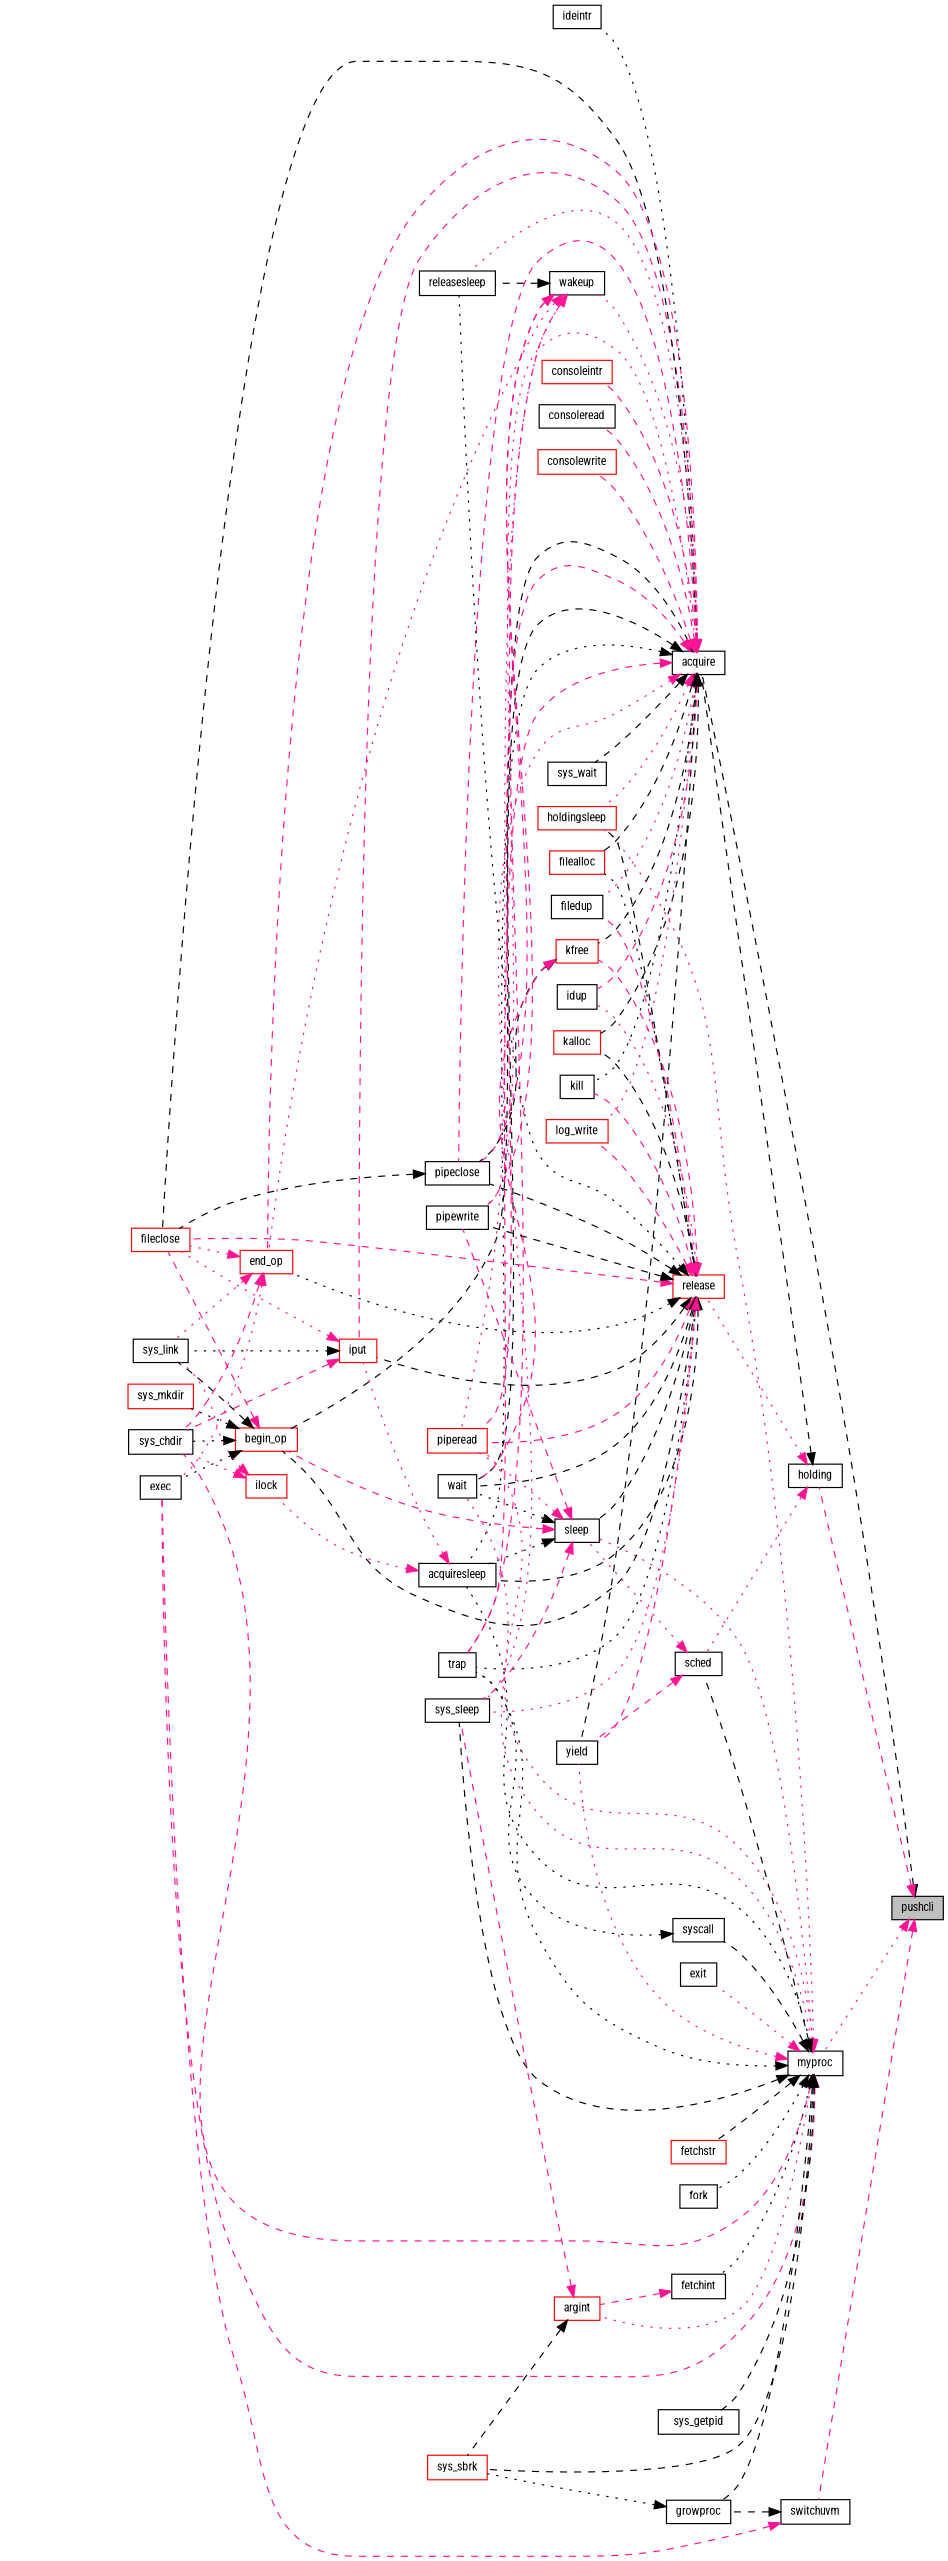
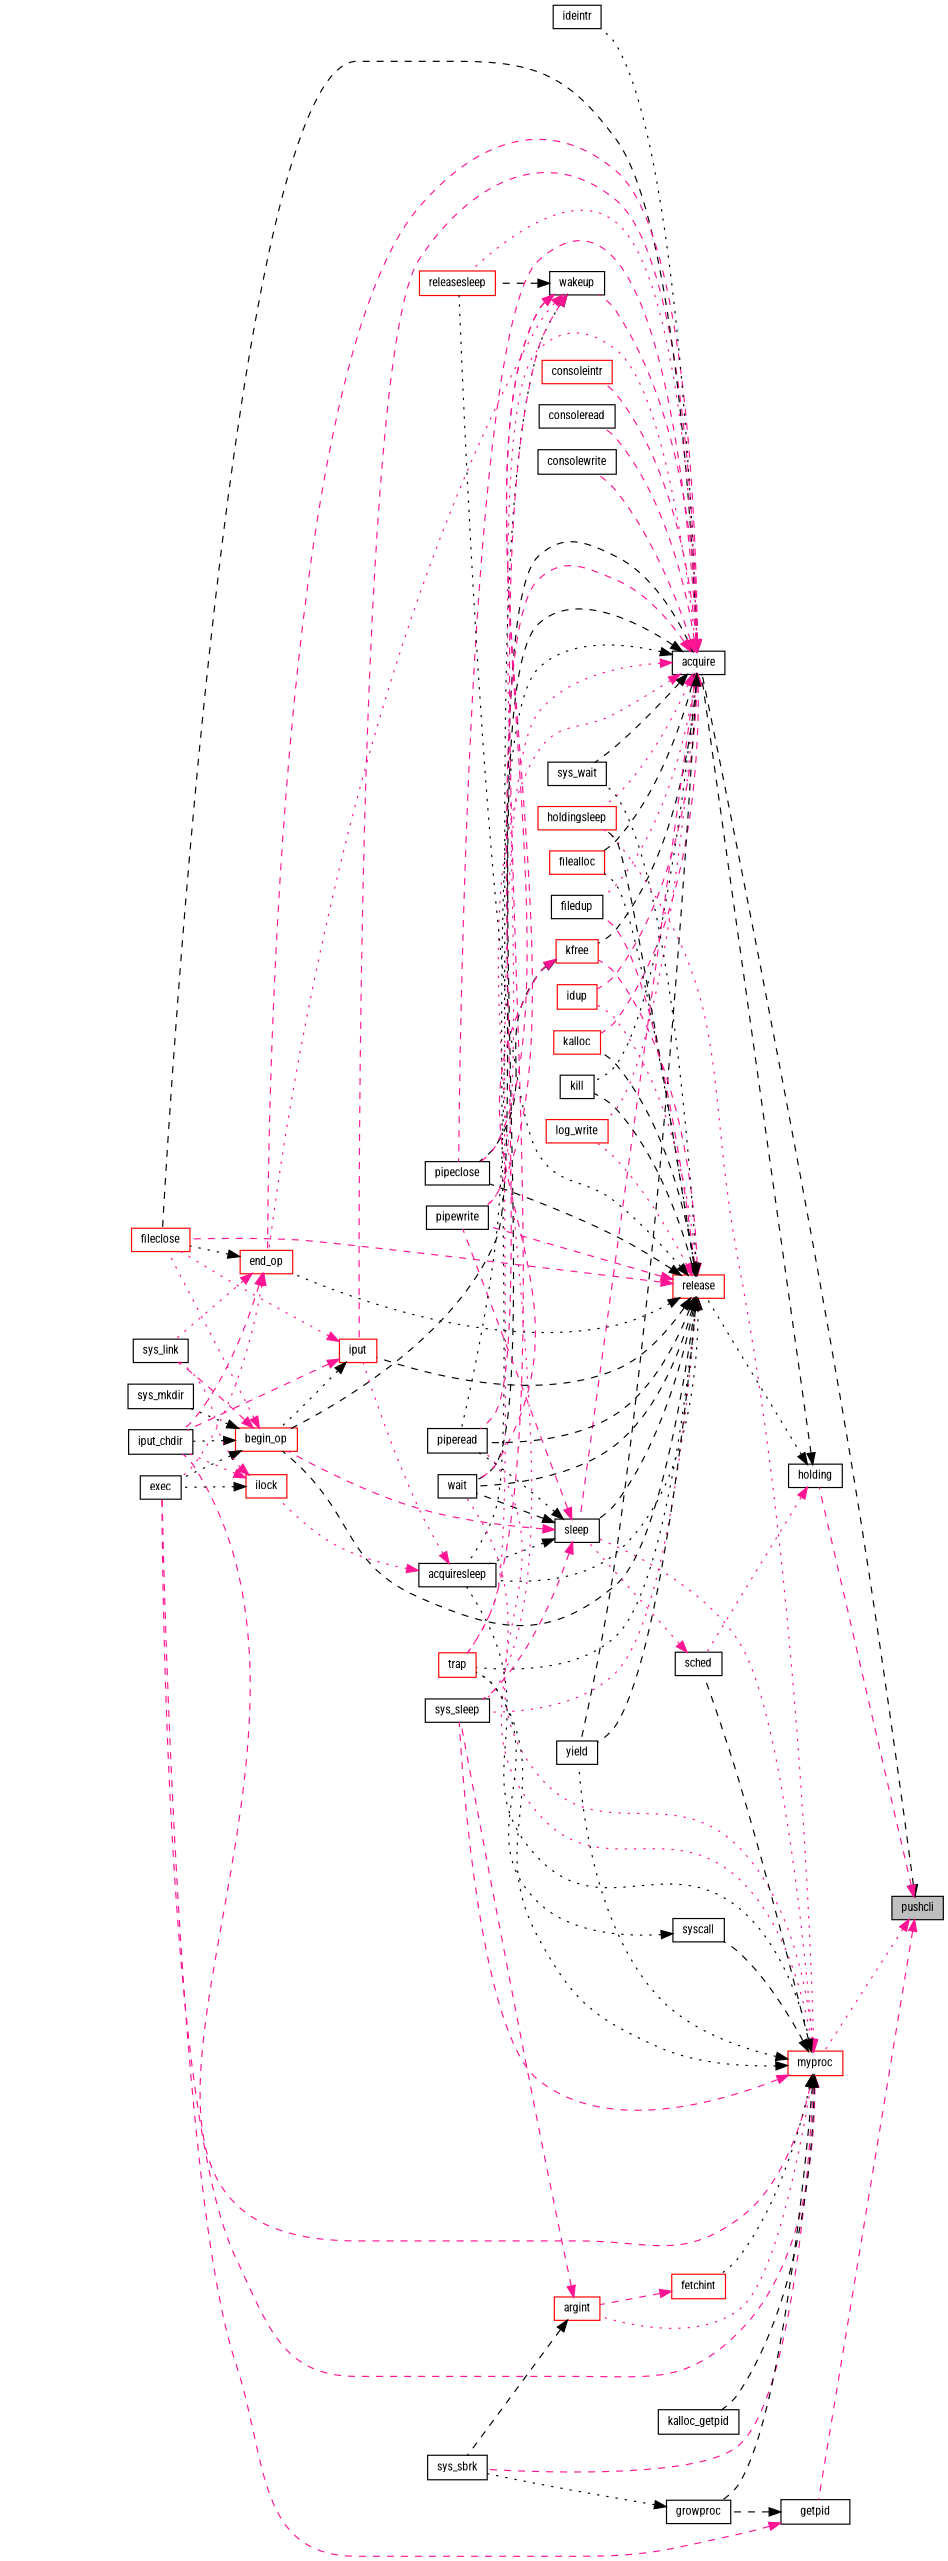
node "releasesleep": color black -> red
edge "wakeup" -> "acquire": style dotted -> dashed
node "consolewrite": color red -> black
edge "piperead" -> "wakeup": color deeppink -> black
edge "kalloc" -> "acquire": color black -> deeppink
node "idup": color black -> red
edge "sys_wait" -> "release": added
edge "sleep" -> "acquire": added
edge "trap" -> "acquire": style dashed -> dotted
edge "kill" -> "release": color deeppink -> black
edge "fileclose" -> "pipeclose": removed
edge "log_write" -> "release": style dashed -> dotted
edge "fileclose" -> "end_op": color deeppink -> black
edge "pipewrite" -> "release": color black -> deeppink
edge "fileclose" -> "begin_op": style dashed -> dotted
edge "sys_link" -> "iput": now "begin_op" -> "iput"
edge "release" -> "holding": color deeppink -> black
node "sys_mkdir": color red -> black
edge "sys_link" -> "begin_op": color black -> deeppink
edge "piperead" -> "release": color deeppink -> black
node "piperead": color red -> black
node "sys_chdir": label "sys_chdir" -> "iput_chdir"
edge "piperead" -> "sleep": color deeppink -> black
edge "exec" -> "ilock": added
edge "wait" -> "sleep": style dotted -> dashed
edge "acquiresleep" -> "release": style dashed -> dotted
edge "yield" -> "release": color deeppink -> black
node "trap": color black -> red
edge "yield" -> "sched": removed
edge "yield" -> "myproc": color deeppink -> black
node "exit": removed
edge "sys_sleep" -> "myproc": color black -> deeppink
node "myproc": color black -> red
node "fetchstr": removed
node "fork": removed
node "fetchint": color black -> red
node "sys_getpid": label "sys_getpid" -> "kalloc_getpid"
edge "sys_sbrk" -> "myproc": color black -> deeppink
node "sys_sbrk": color red -> black
node "switchuvm": label "switchuvm" -> "getpid"
